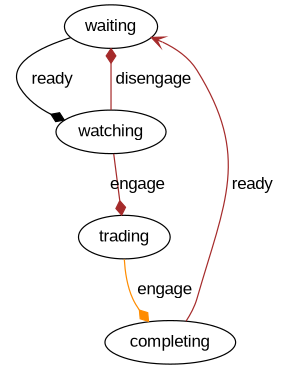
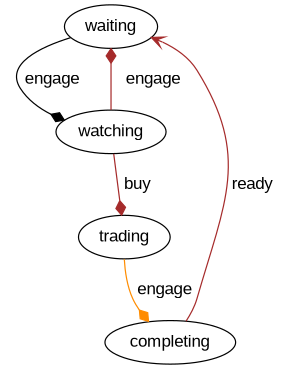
edge "waiting" -> "watching": label " ready " -> " engage "
edge "watching" -> "waiting": label " disengage " -> " engage "
edge "watching" -> "trading": label " engage " -> " buy "
